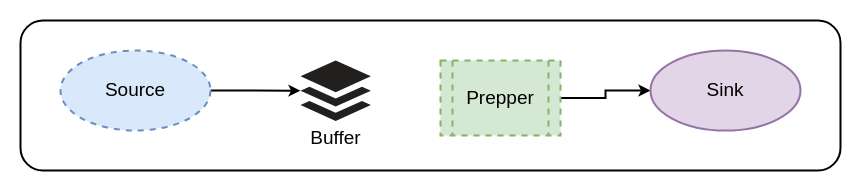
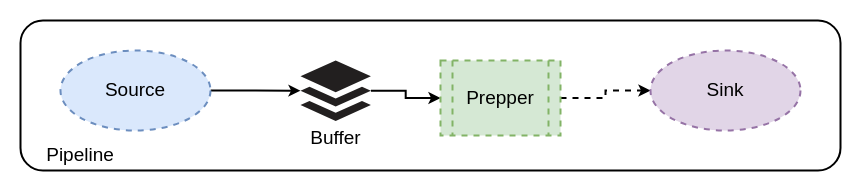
edge "Buffer" -> "Prepper": added
node "Sink": style solid -> dashed
edge "Prepper" -> "Sink": style solid -> dashed
node "Pipeline": added
